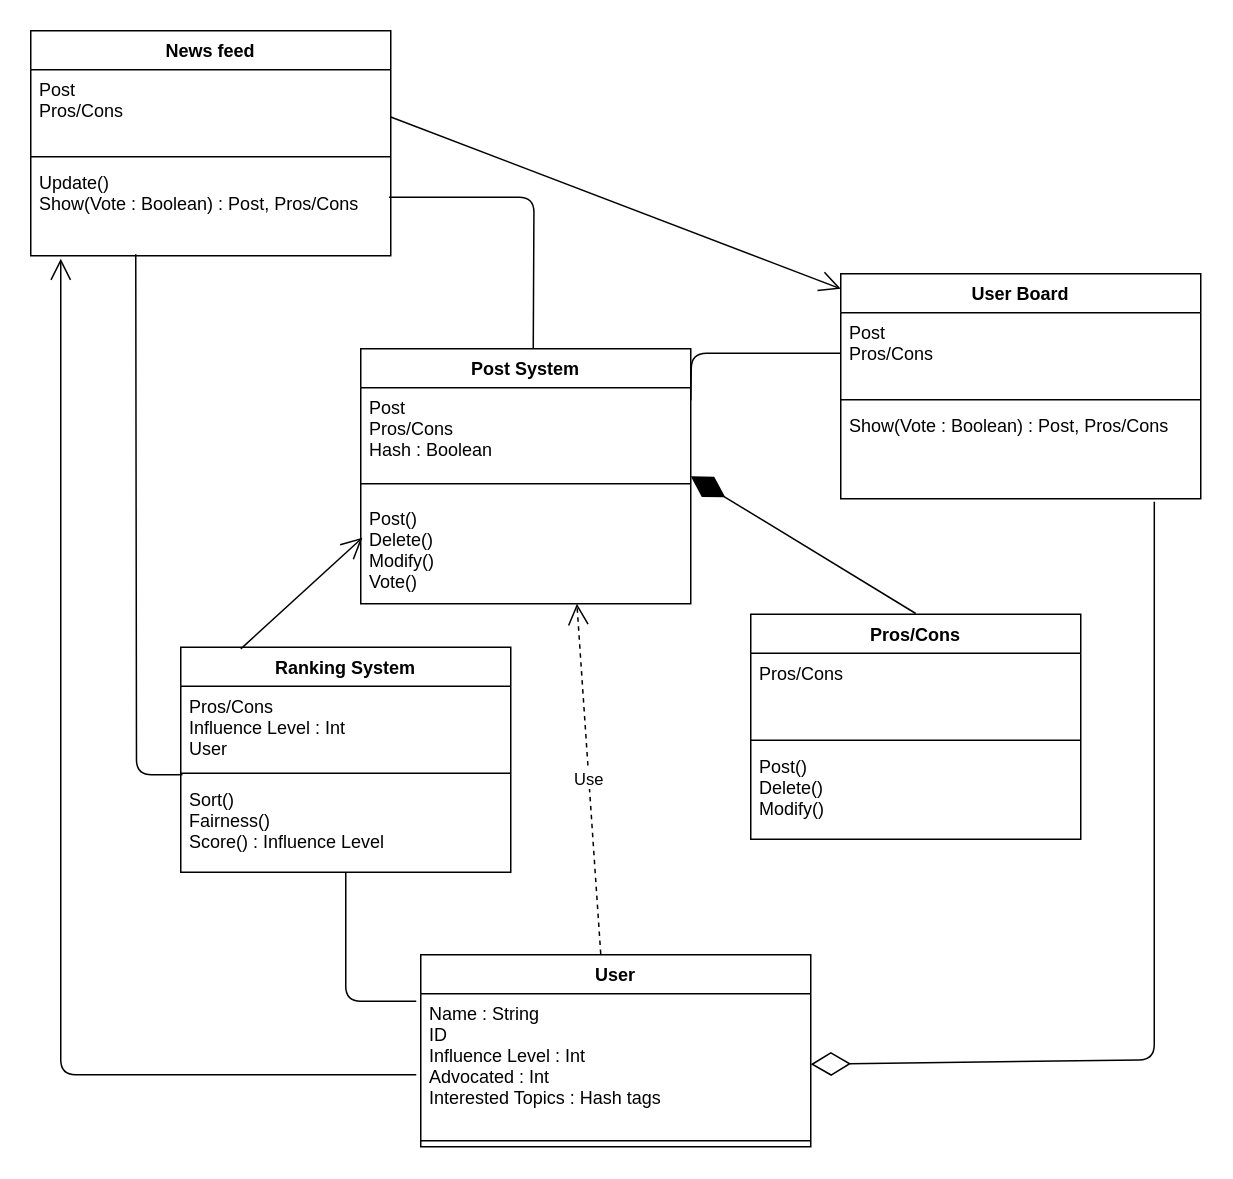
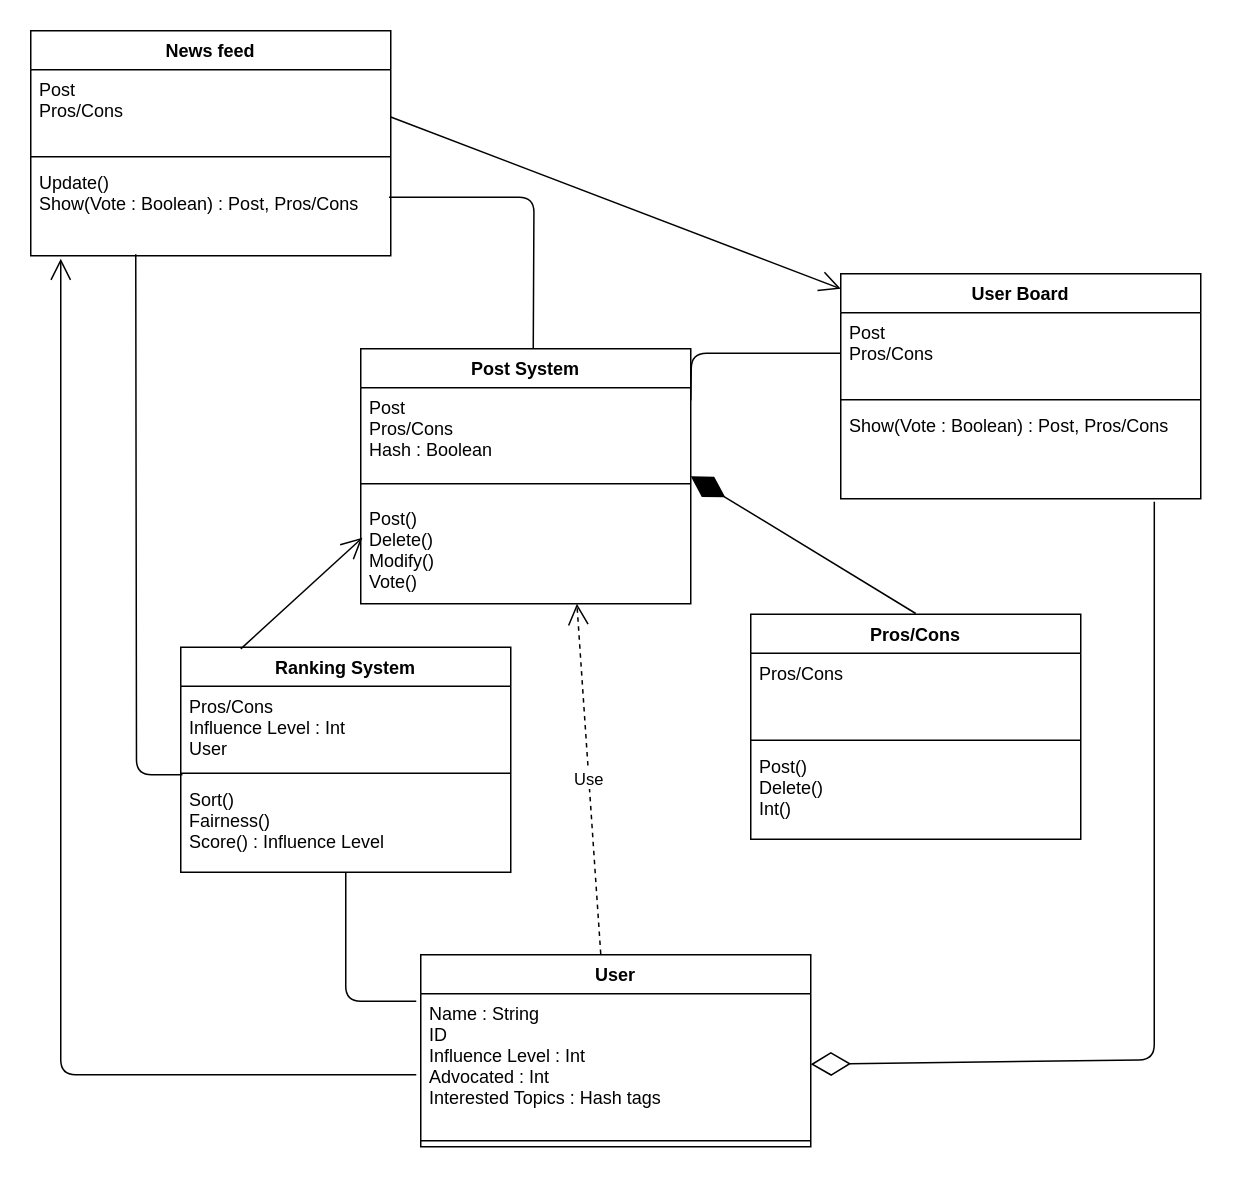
node "Post() Delete() Modify()": label "Post() Delete() Modify()" -> "Post() Delete() Int()"
